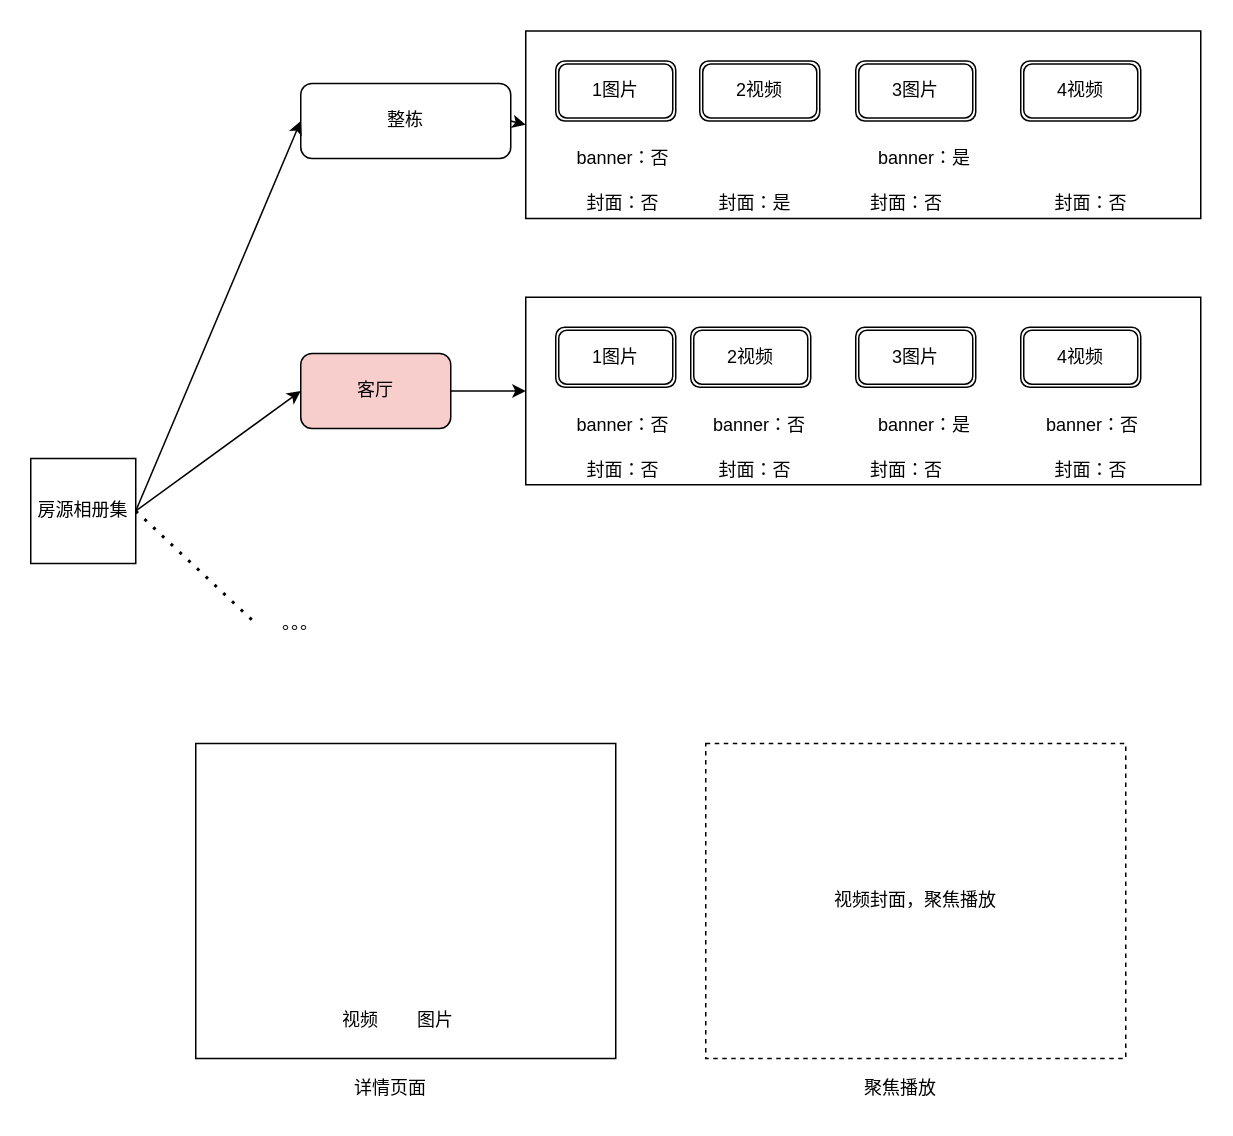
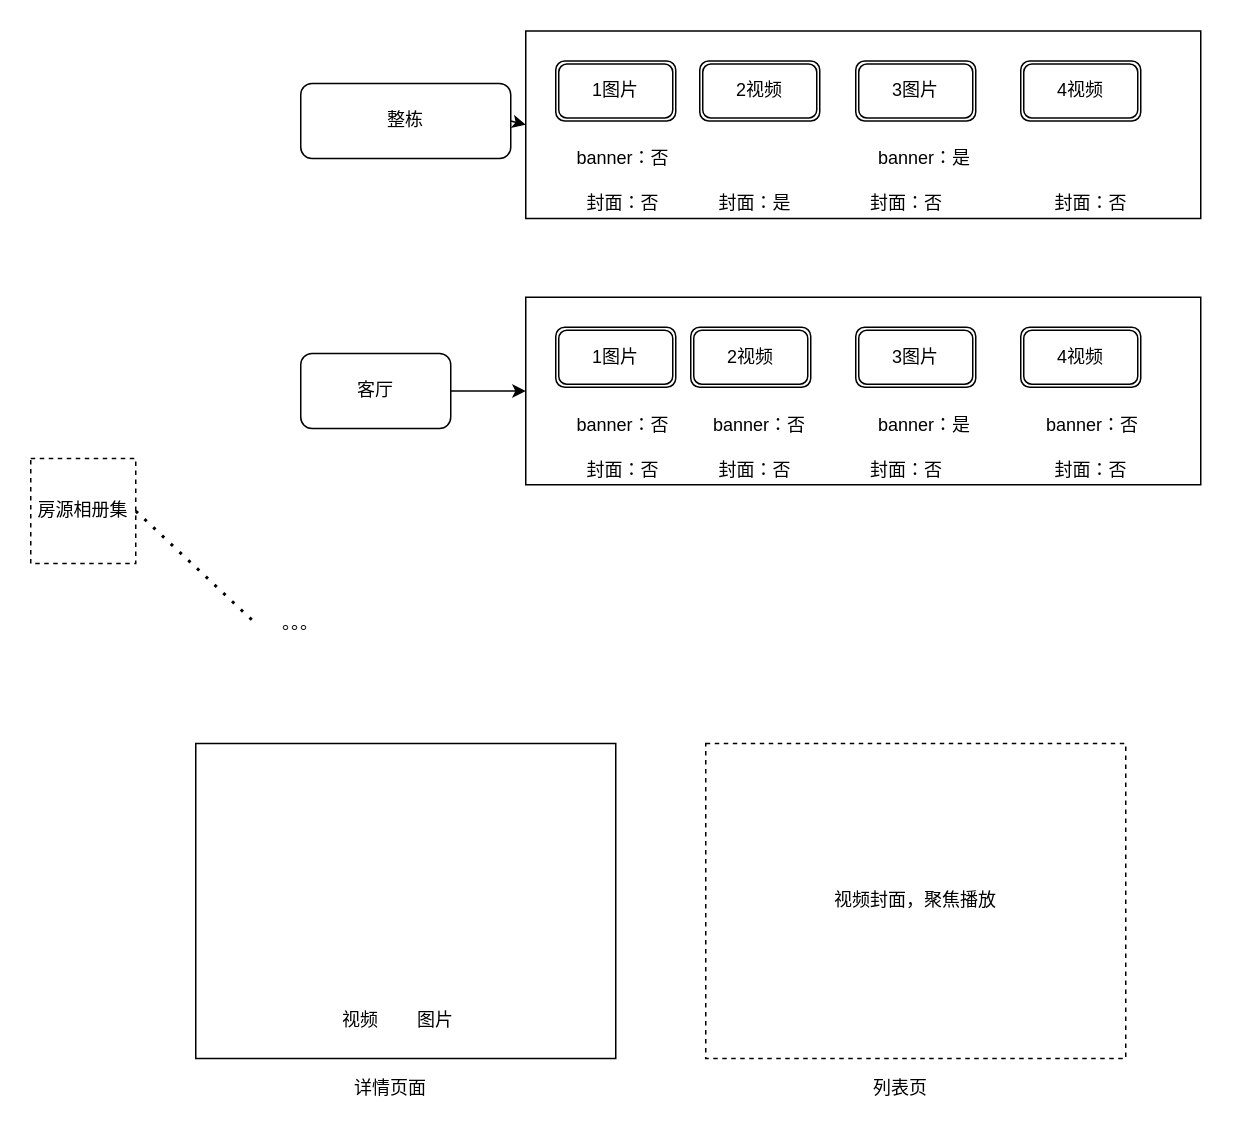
edge "房源相册集" -> "整栋": removed
node "客厅": fillcolor #f8cecc -> #ffffff
edge "房源相册集" -> "客厅": removed
node "房源相册集": style solid -> dashed
node "聚焦播放": label "聚焦播放" -> "列表页"
